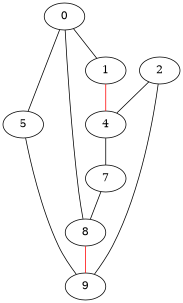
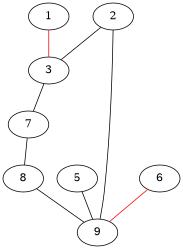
node "0": removed
node "4": label "4" -> "3"
node "6": added
edge "8" -- "9": color red -> black
